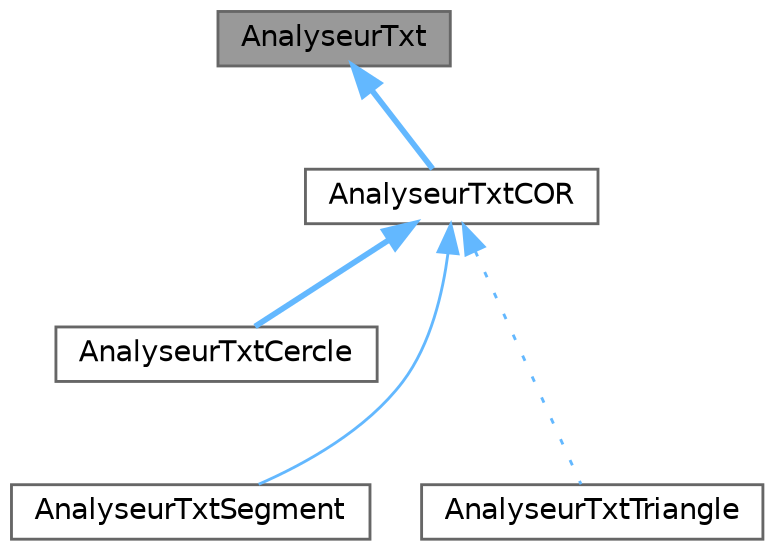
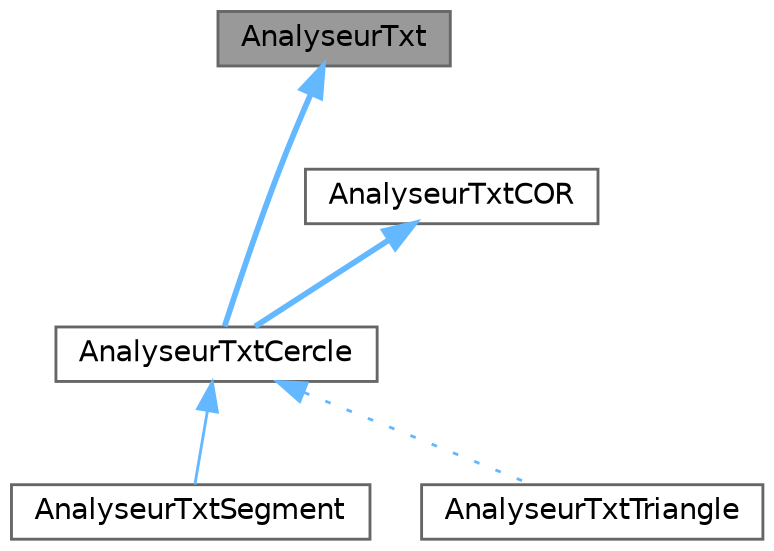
edge "AnalyseurTxtCOR" -> "AnalyseurTxt": now "AnalyseurTxtCercle" -> "AnalyseurTxt"
edge "AnalyseurTxtTriangle" -> "AnalyseurTxtCOR": now "AnalyseurTxtTriangle" -> "AnalyseurTxtCercle"
edge "AnalyseurTxtSegment" -> "AnalyseurTxtCOR": now "AnalyseurTxtSegment" -> "AnalyseurTxtCercle"
